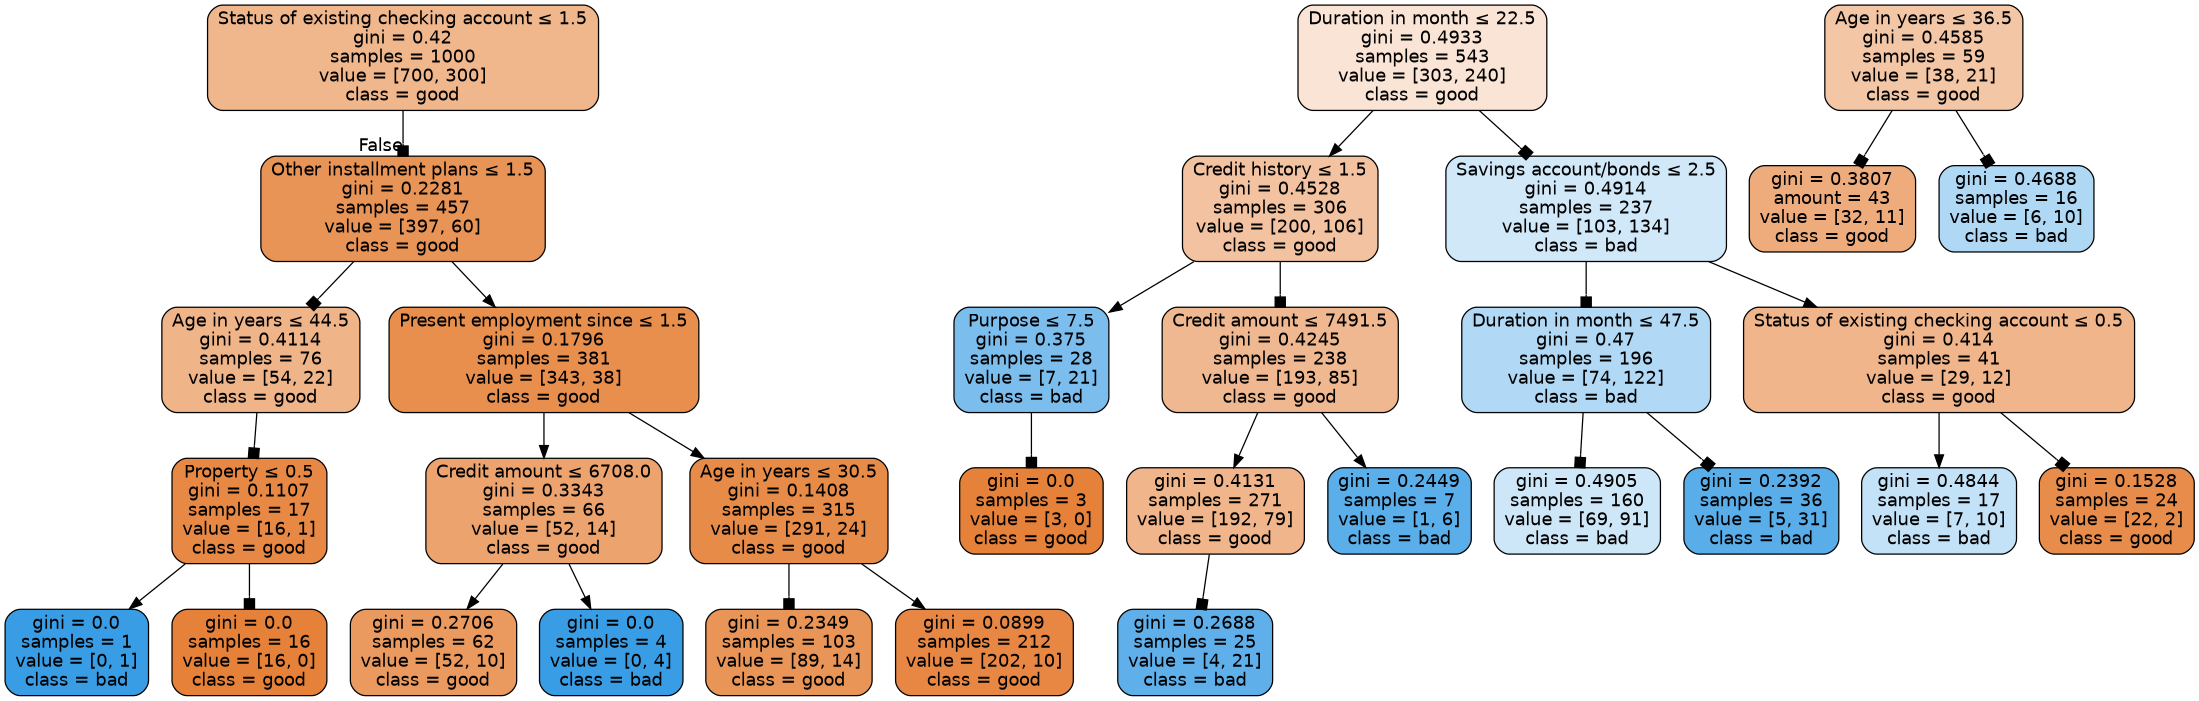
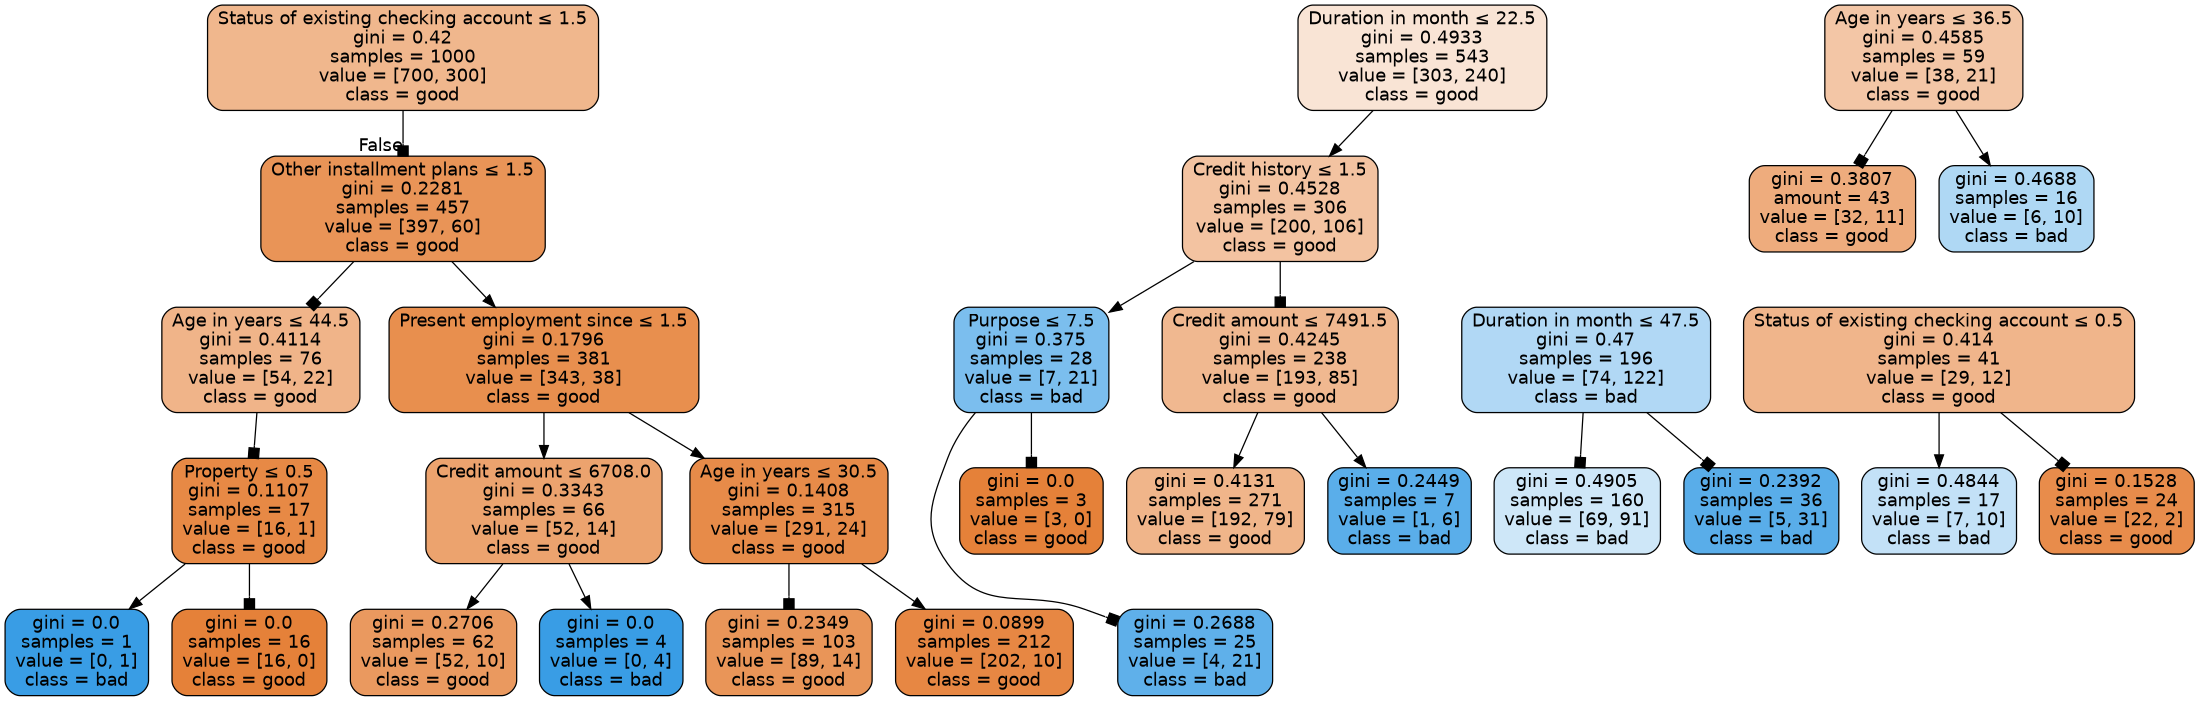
edge "Age in years ≤ 36.5" -> "gini = 0.4688": arrowhead box -> normal
node "Savings account/bonds ≤ 2.5": removed
edge "gini = 0.4131" -> "gini = 0.2688": now "Purpose ≤ 7.5" -> "gini = 0.2688"
